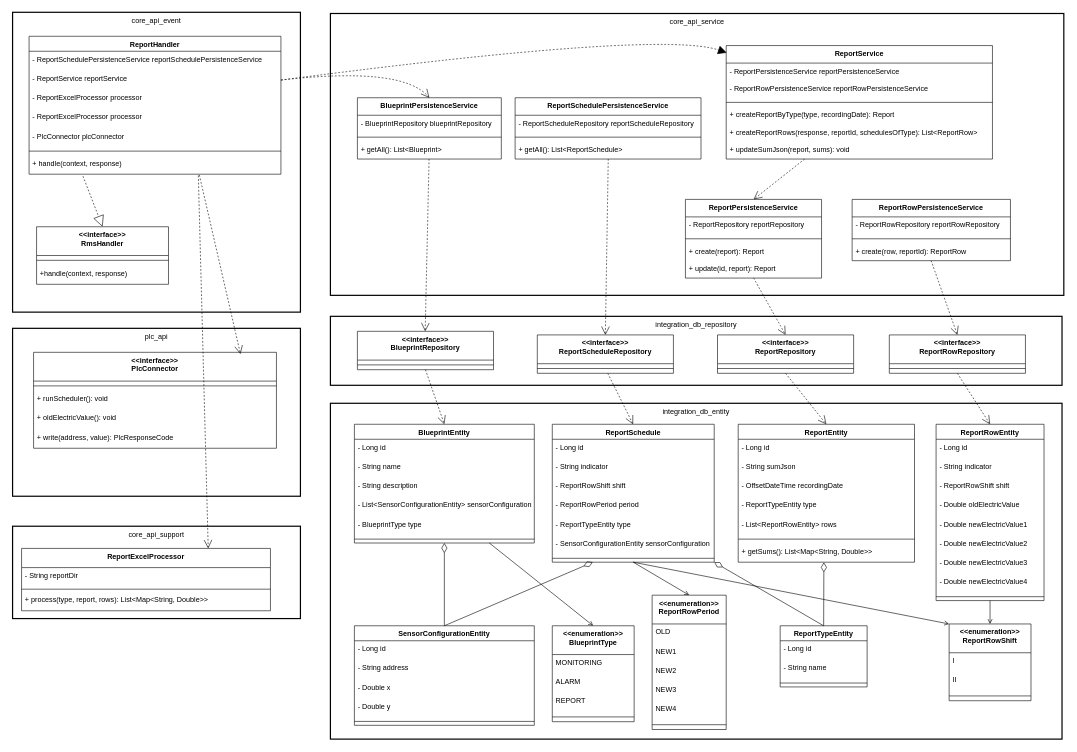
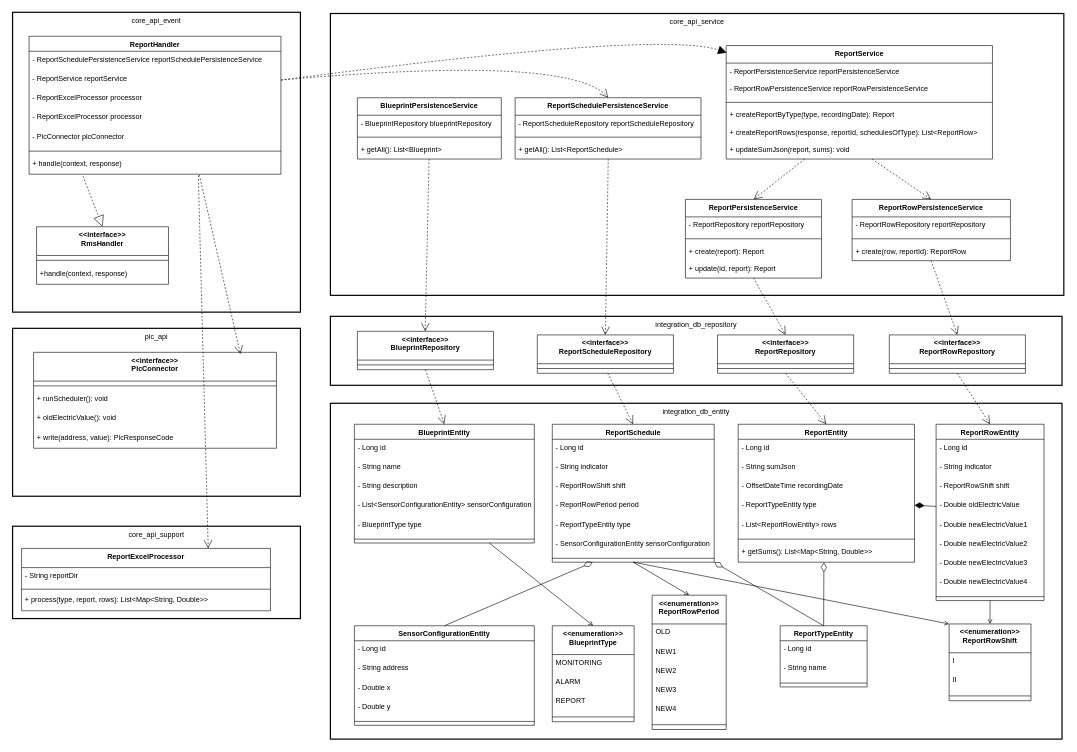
edge "- ReportService reportService" -> "ReportSchedulePersistenceService": added
edge "- ReportService reportService" -> "BlueprintPersistenceService": removed
edge "+ updateSumJson(report, sums): void" -> "ReportRowPersistenceService": added
node "- ReportRowRepository reportRowRepository": label "- ReportRowRepository reportRowRepository" -> "- ReportRowRepository reportRepository"
edge "- Double oldElectricValue" -> "ReportEntity": added
edge "SensorConfigurationEntity" -> "BlueprintEntity": removed
